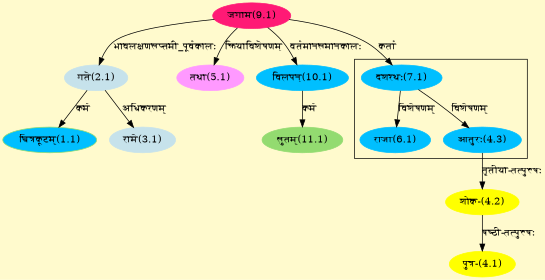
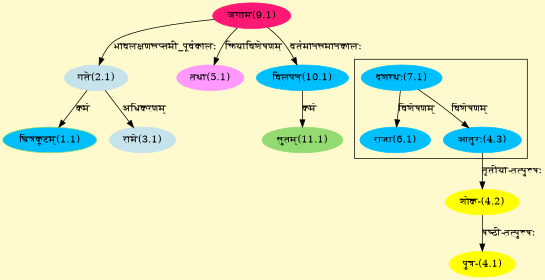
edge "जगाम(9.1)" -> "दशरथः(7.1)": removed, label "कर्ता"
